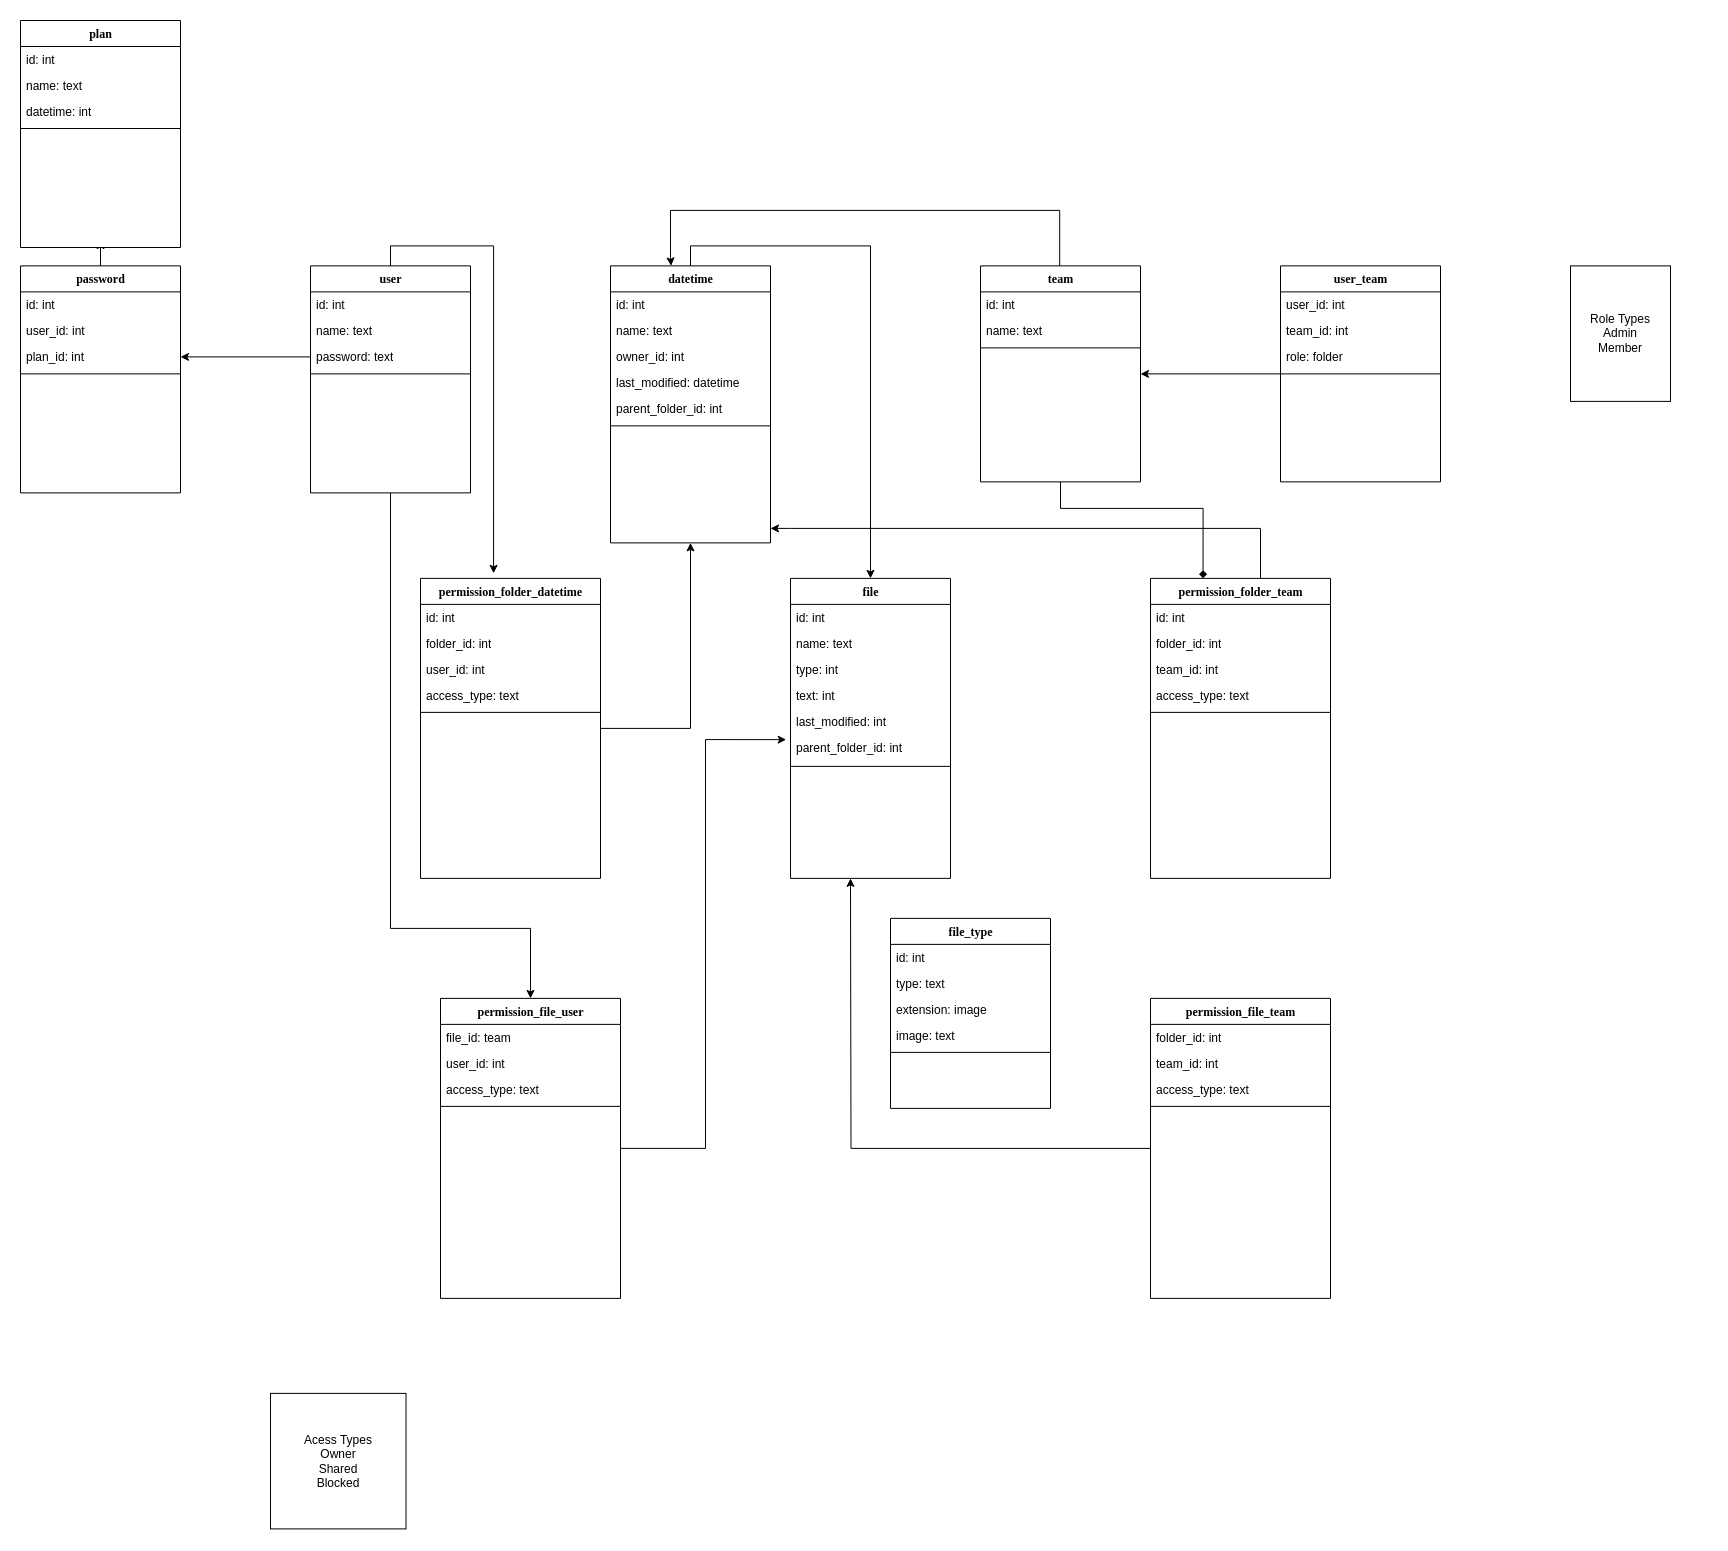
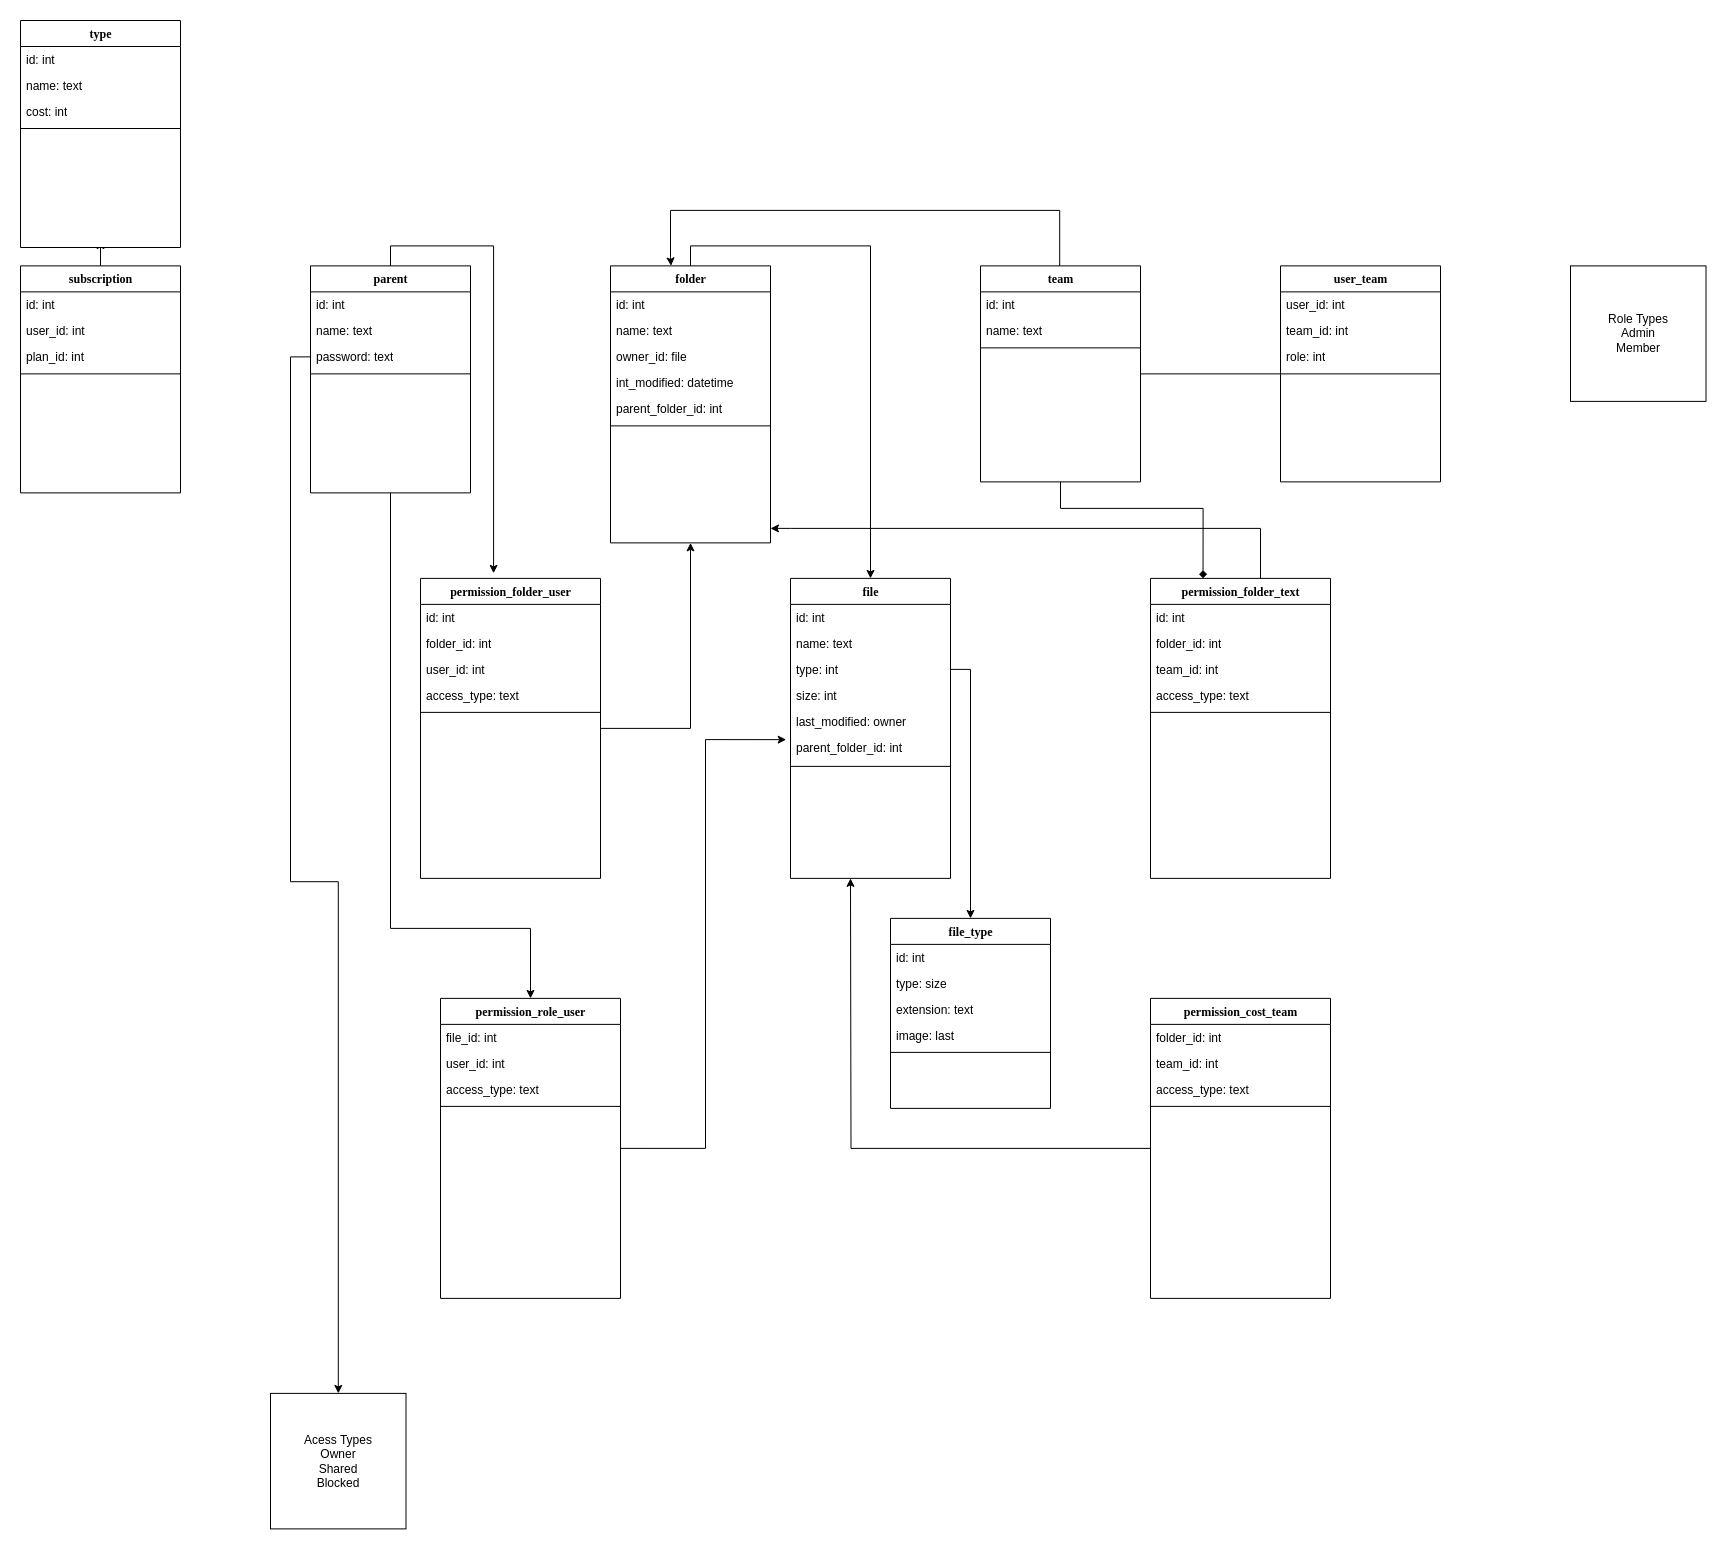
node "plan": label "plan" -> "type"
node "datetime: int": label "datetime: int" -> "cost: int"
node "password": label "password" -> "subscription"
node "user": label "user" -> "parent"
node "datetime": label "datetime" -> "folder"
node "Role Types Admin Member": size 100x136 -> 136x136
edge "password: text" -> "plan_id: int": now "password: text" -> "Acess Types Owner Shared Blocked"
node "owner_id: int": label "owner_id: int" -> "owner_id: file"
node "role: folder": label "role: folder" -> "role: int"
edge "user_team" -> "team": arrowhead classic -> none
node "last_modified: datetime": label "last_modified: datetime" -> "int_modified: datetime"
node "permission_folder_datetime": label "permission_folder_datetime" -> "permission_folder_user"
node "permission_folder_team": label "permission_folder_team" -> "permission_folder_text"
node "text: int": label "text: int" -> "size: int"
node "last_modified: int": label "last_modified: int" -> "last_modified: owner"
edge "type: int" -> "file_type": added
node "type: text": label "type: text" -> "type: size"
node "extension: image": label "extension: image" -> "extension: text"
node "permission_file_user": label "permission_file_user" -> "permission_role_user"
node "permission_file_team": label "permission_file_team" -> "permission_cost_team"
node "image: text": label "image: text" -> "image: last"
node "file_id: team": label "file_id: team" -> "file_id: int"
